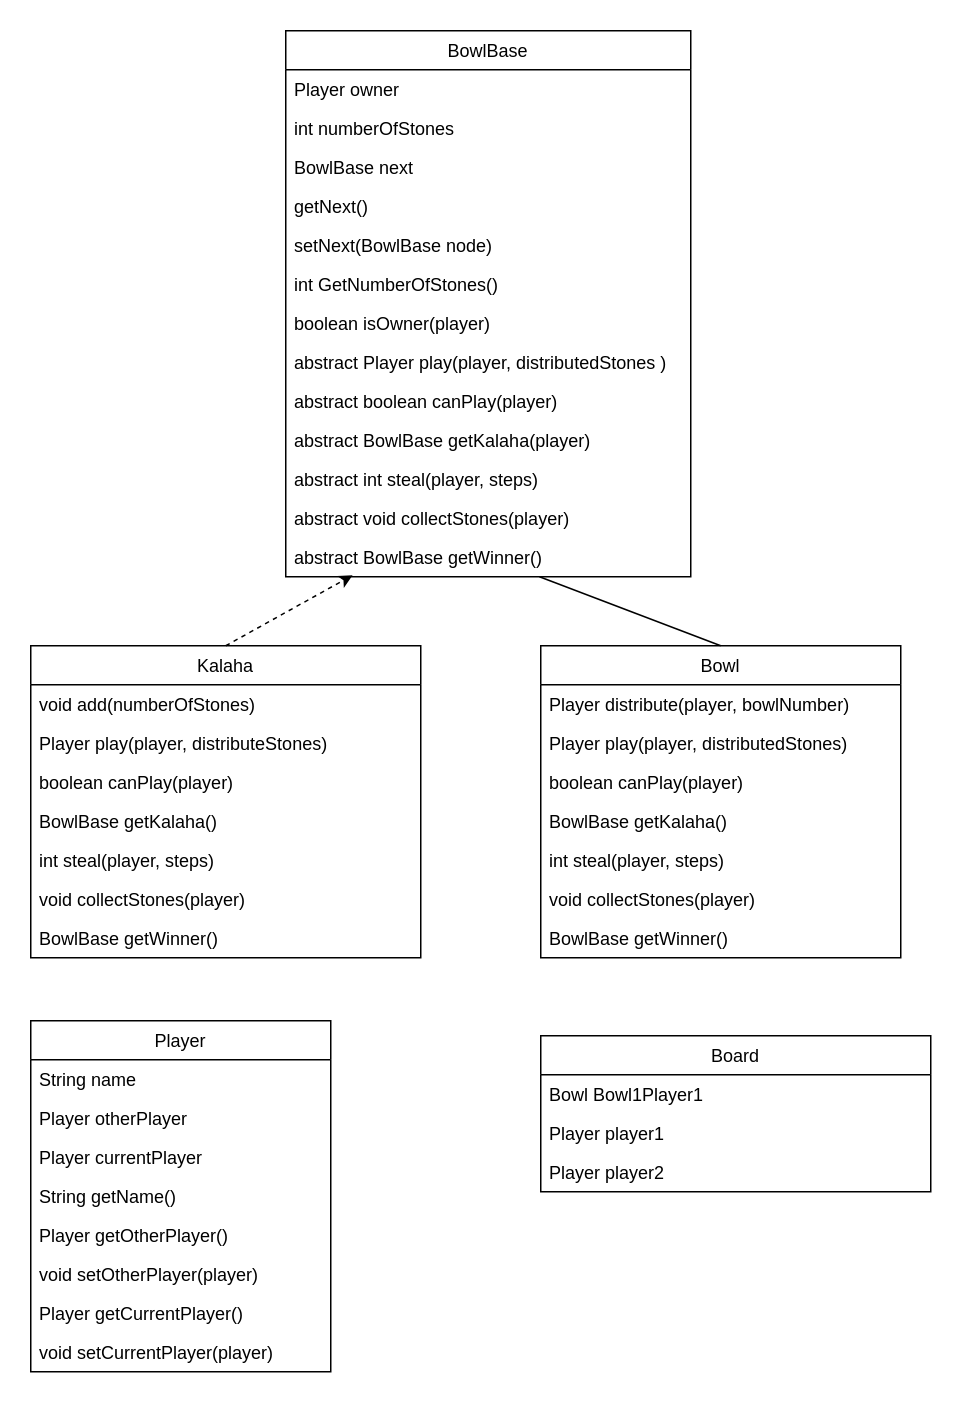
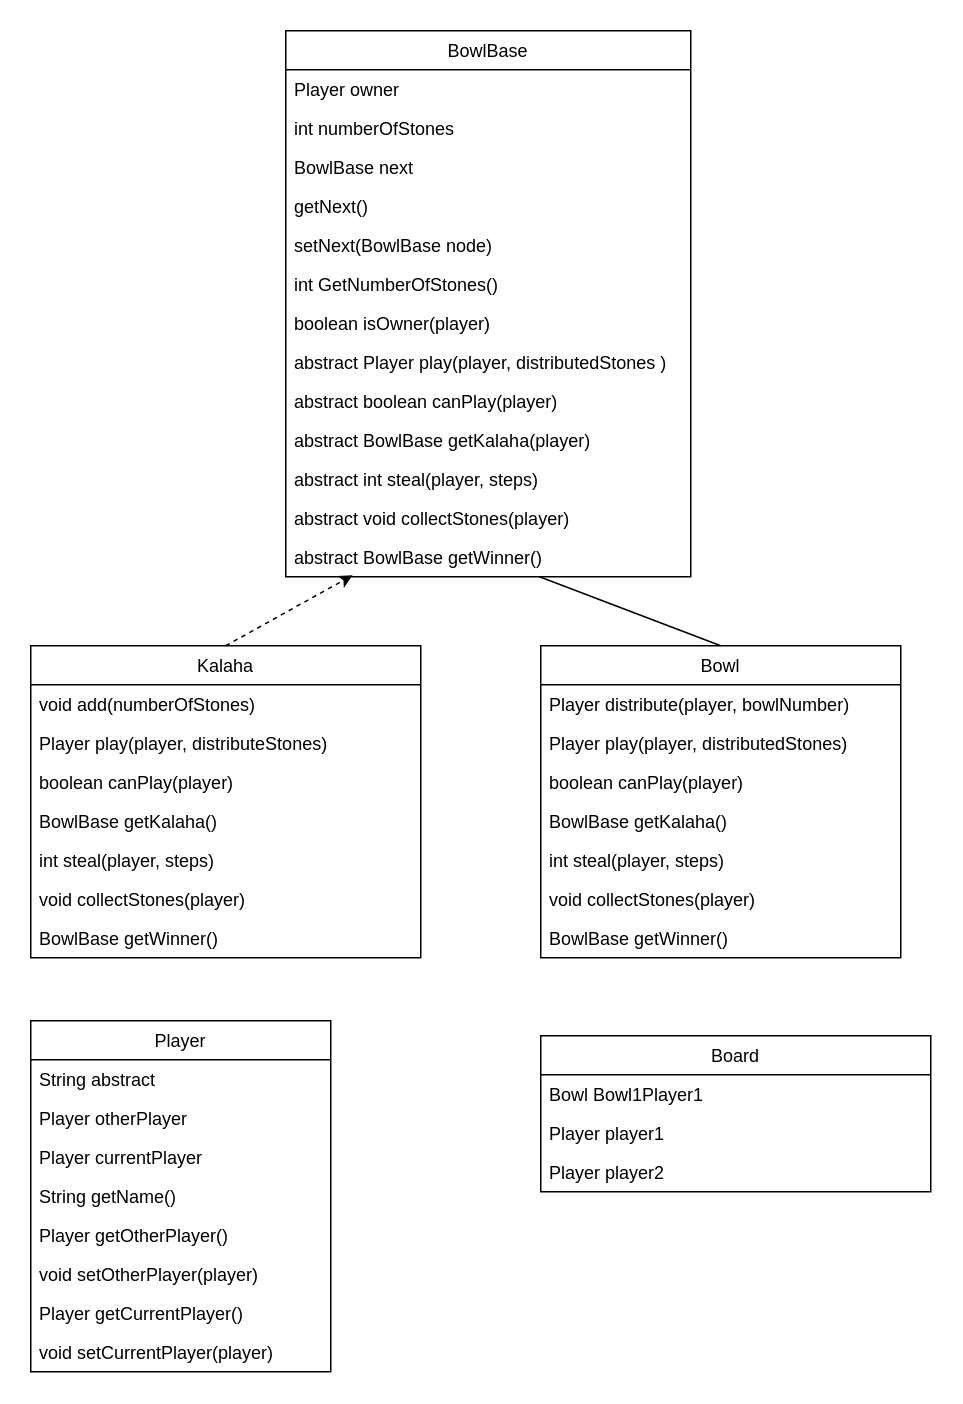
node "String name": label "String name" -> "String abstract"
